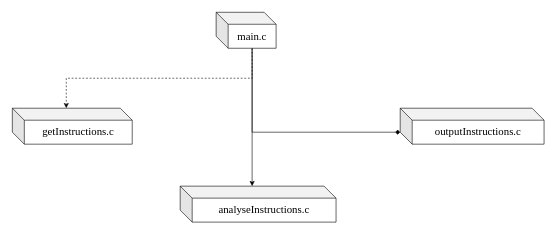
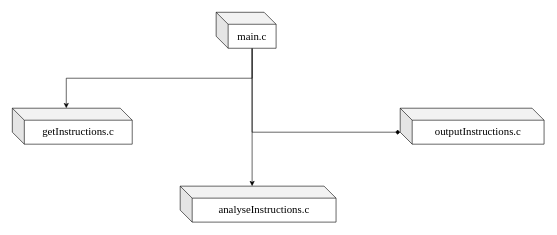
edge "main.c" -> "getInstructions.c": style dashed -> solid
